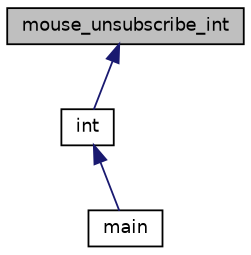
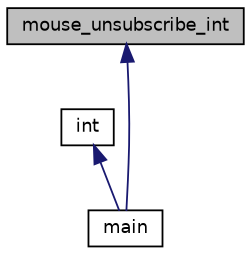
edge "int" -> "mouse_unsubscribe_int": now "main" -> "mouse_unsubscribe_int"
